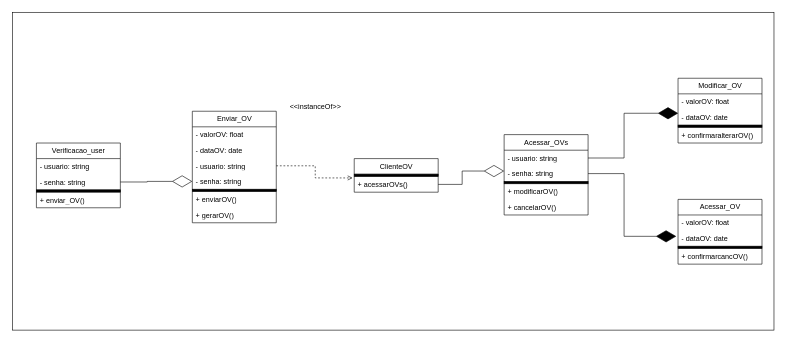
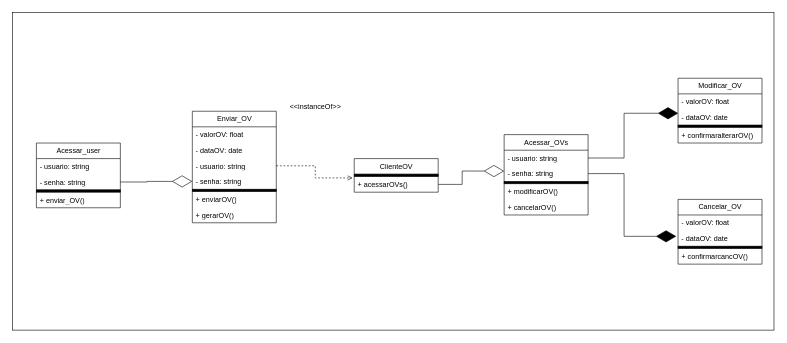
node "Verificacao_user": label "Verificacao_user" -> "Acessar_user"
node "Acessar_OV": label "Acessar_OV" -> "Cancelar_OV"
